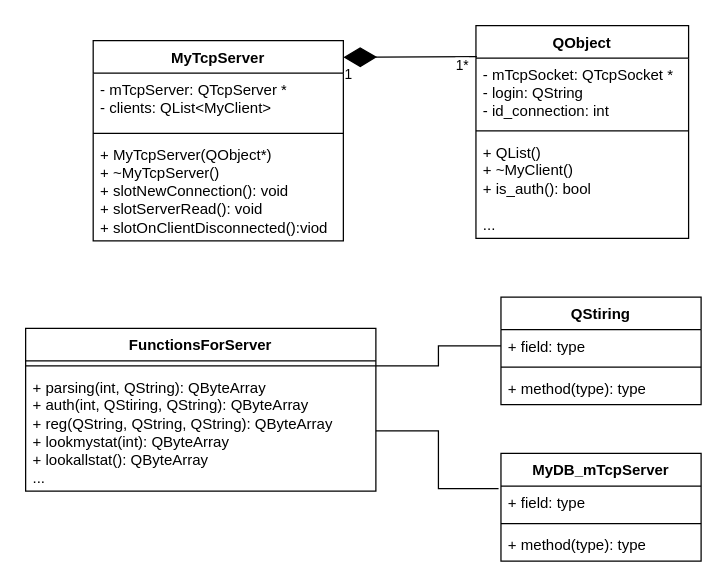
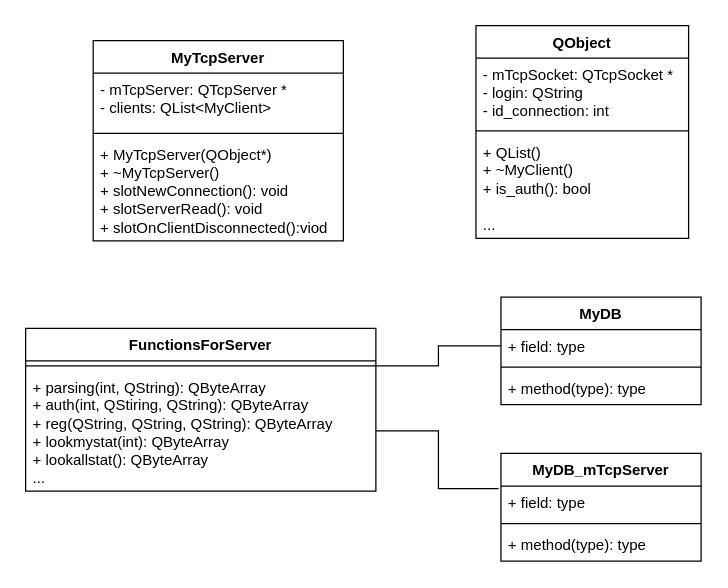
edge "QObject" -> "MyTcpServer": removed, labels "1*", "1"
node "QStiring": label "QStiring" -> "MyDB"
